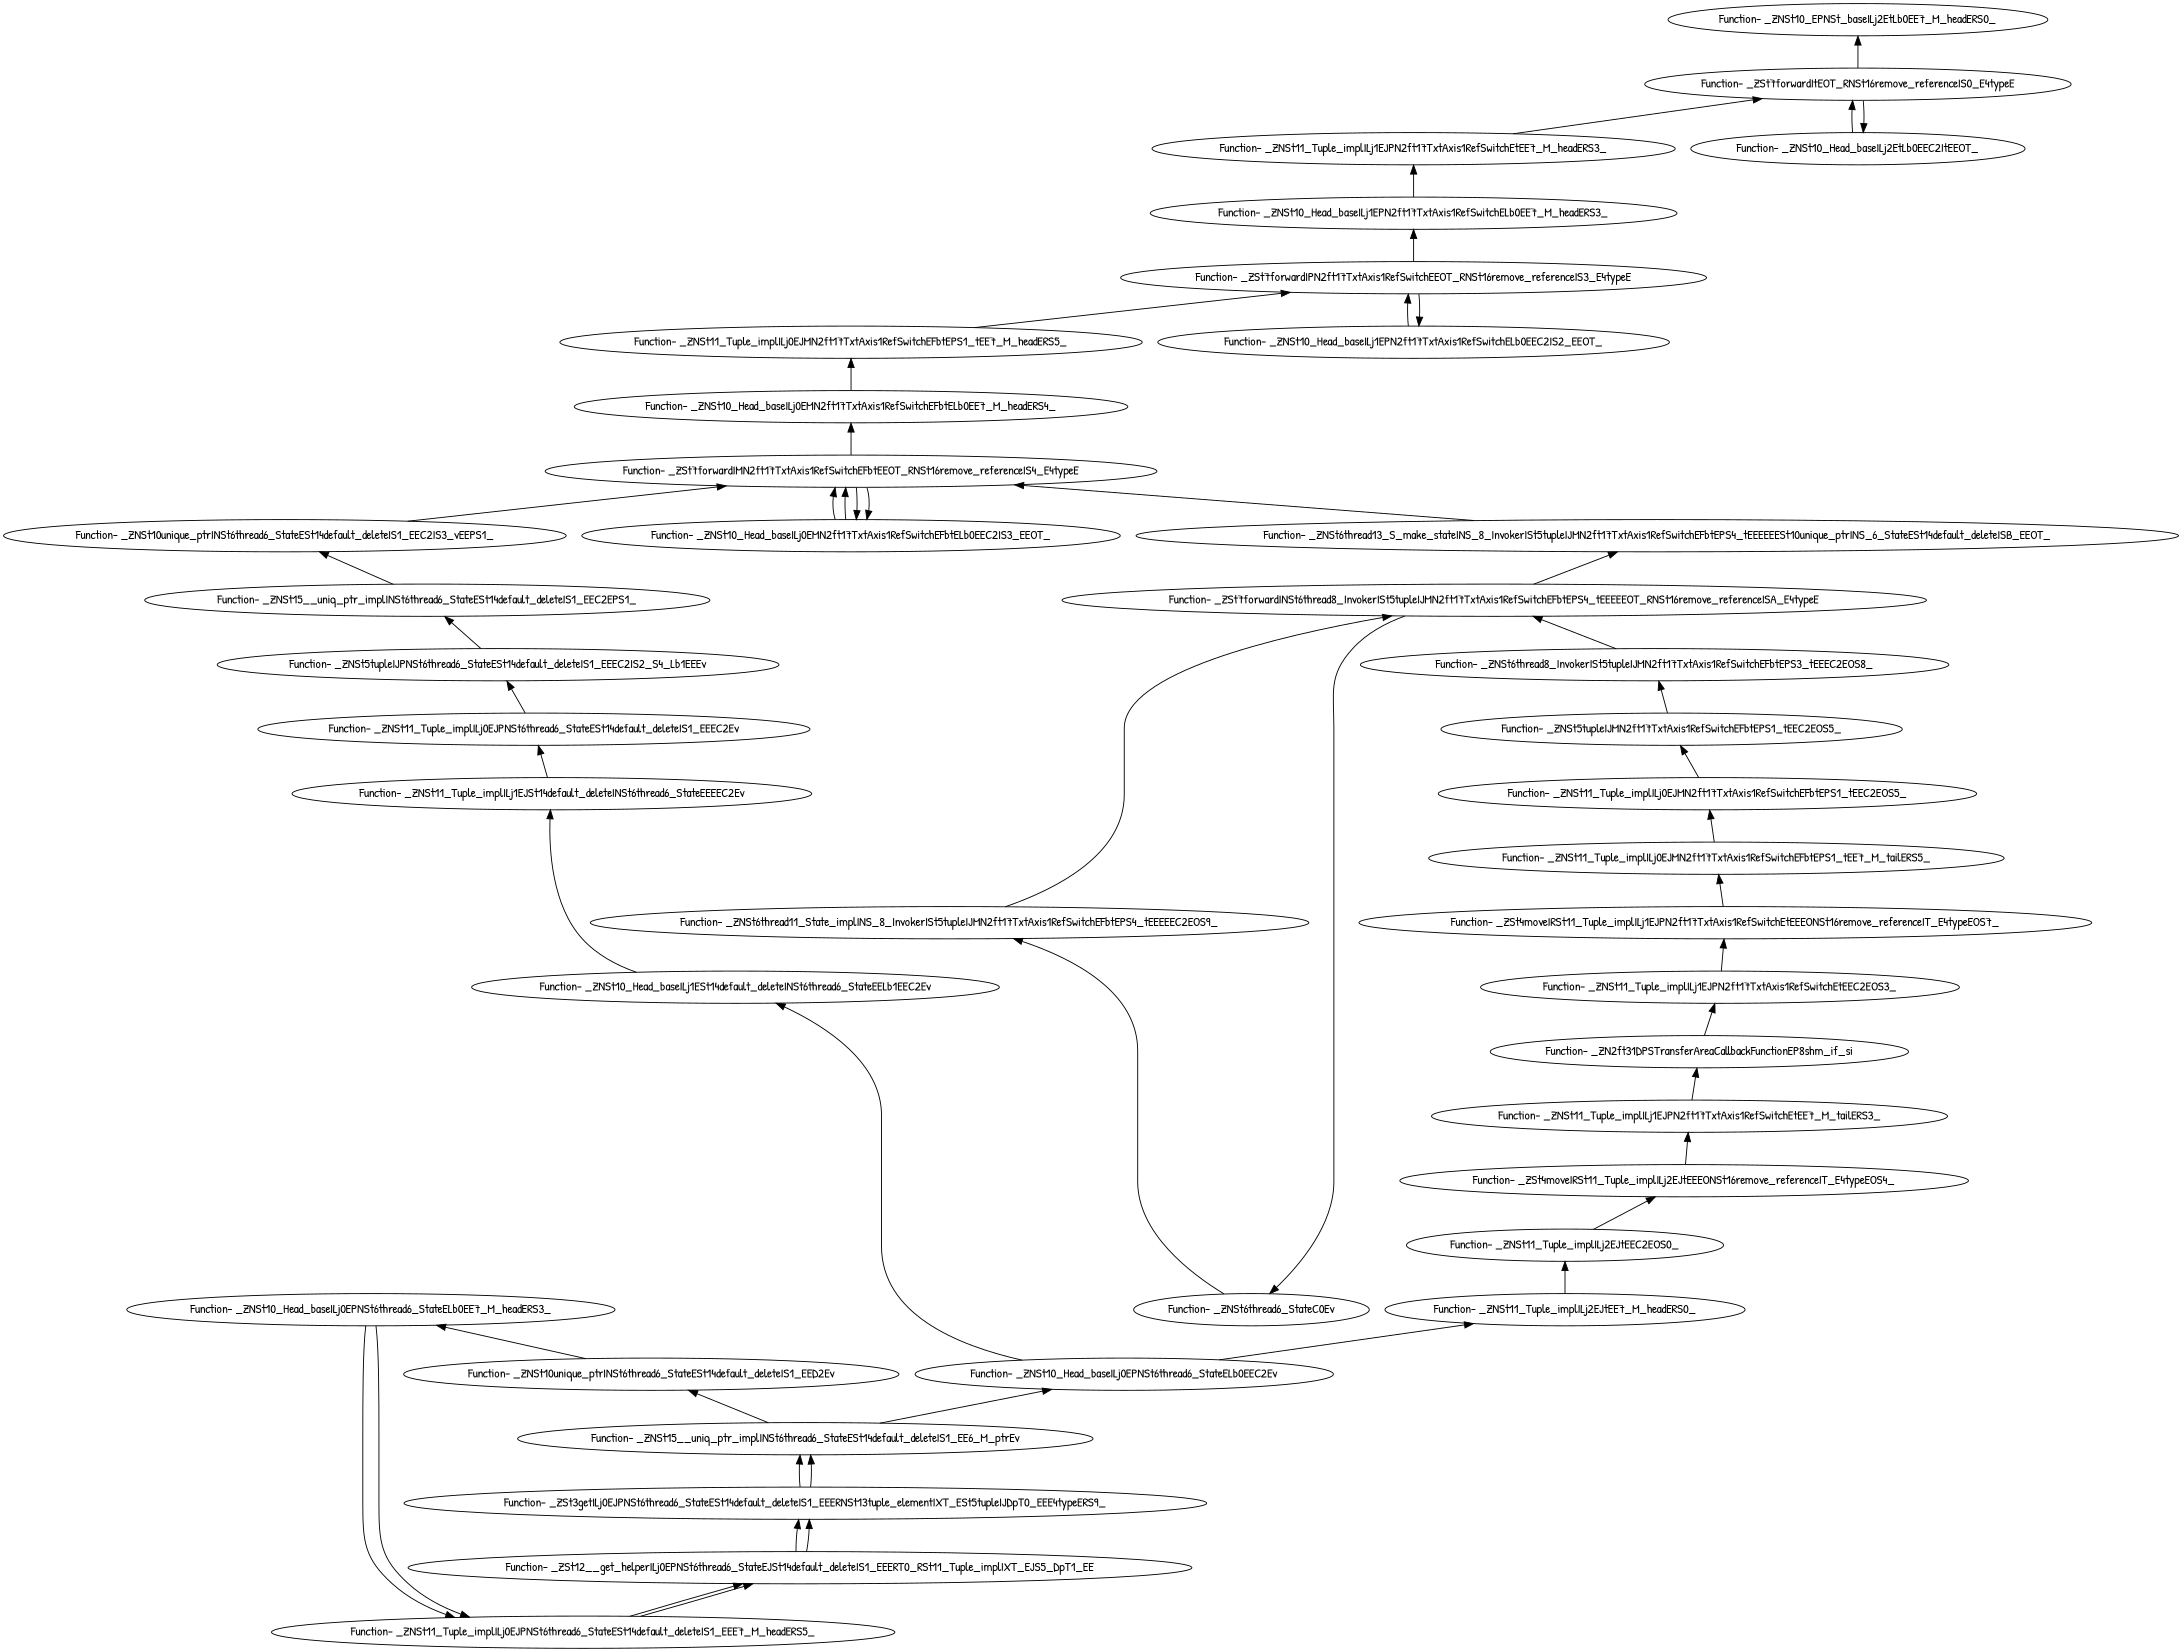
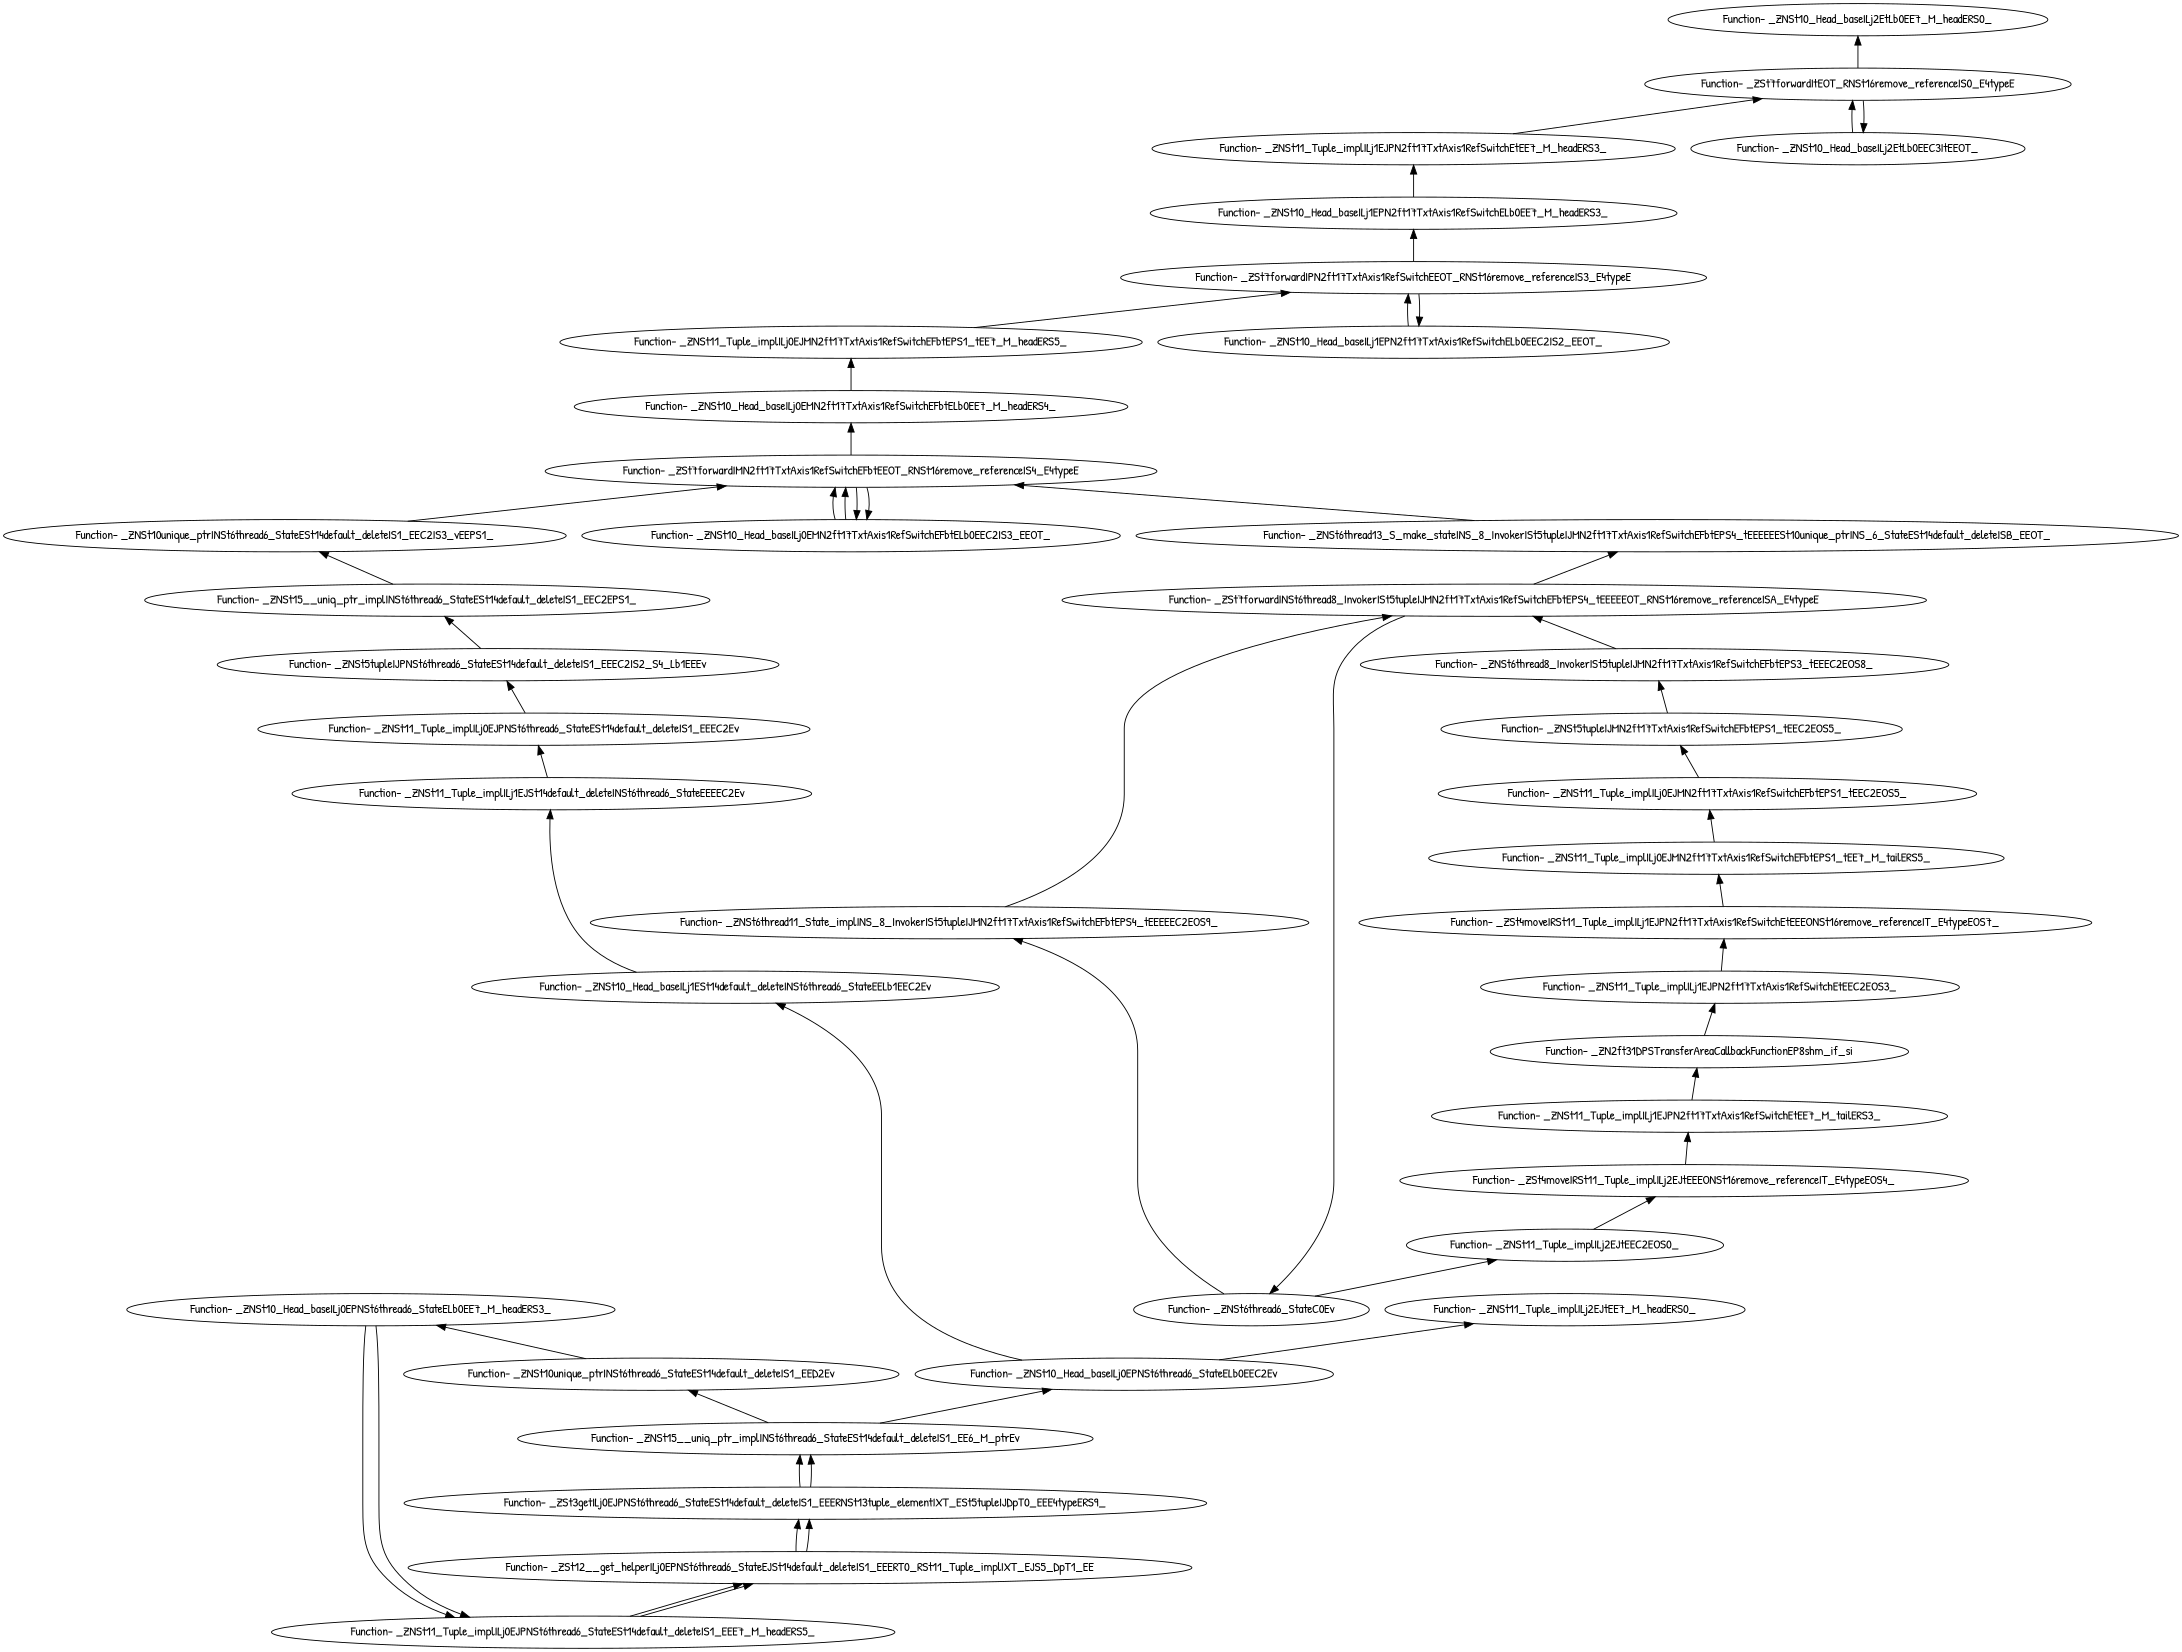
node "Function- _ZNSt10_EPNSt_baseILj2EtLb0EE7_M_headERS0_": label "Function- _ZNSt10_EPNSt_baseILj2EtLb0EE7_M_headERS0_" -> "Function- _ZNSt10_Head_baseILj2EtLb0EE7_M_headERS0_"
node "Function- _ZNSt10_Head_baseILj2EtLb0EEC2ItEEOT_": label "Function- _ZNSt10_Head_baseILj2EtLb0EEC2ItEEOT_" -> "Function- _ZNSt10_Head_baseILj2EtLb0EEC3ItEEOT_"
edge "Function- _ZNSt11_Tuple_implILj2EJtEE7_M_headERS0_" -> "Function- _ZNSt11_Tuple_implILj2EJtEEC2EOS0_": now "Function- _ZNSt6thread6_StateC0Ev" -> "Function- _ZNSt11_Tuple_implILj2EJtEEC2EOS0_"
